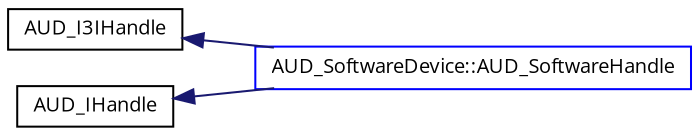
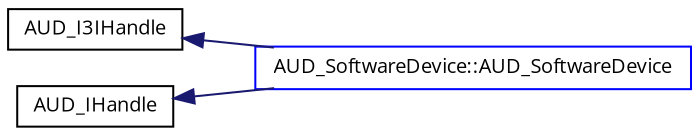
node "AUD_SoftwareDevice::AUD_SoftwareHandle": label "AUD_SoftwareDevice::AUD_SoftwareHandle" -> "AUD_SoftwareDevice::AUD_SoftwareDevice"
